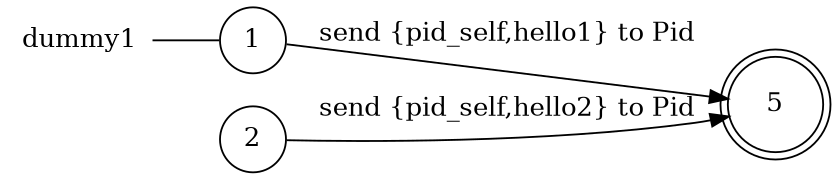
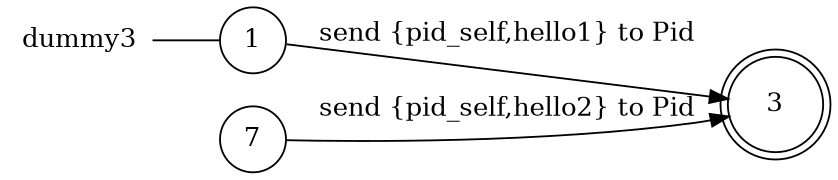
node "dummy1": label "dummy1" -> "dummy3"
node "5": label "5" -> "3"
node "2": label "2" -> "7"
